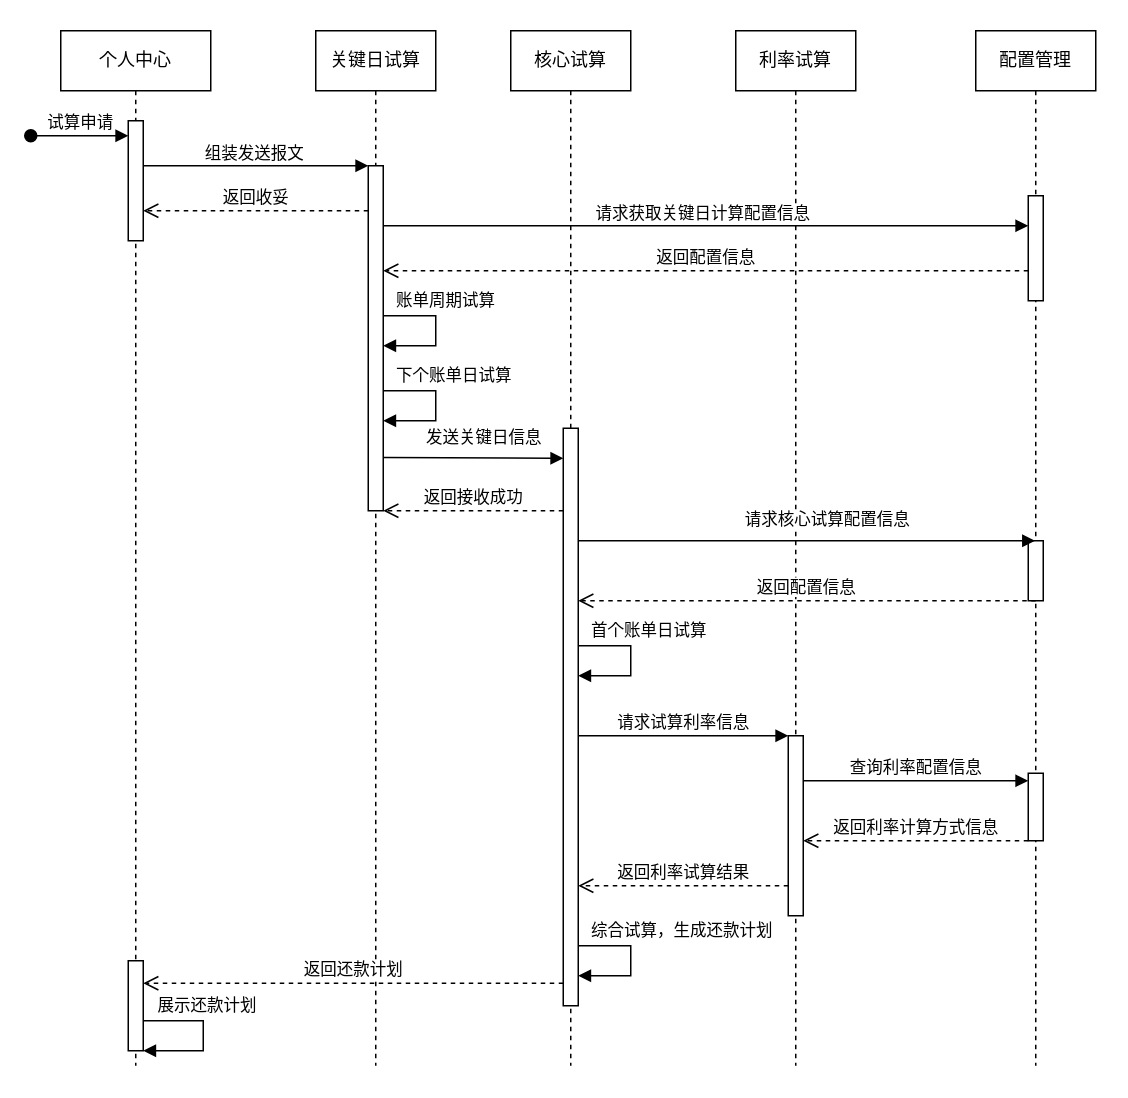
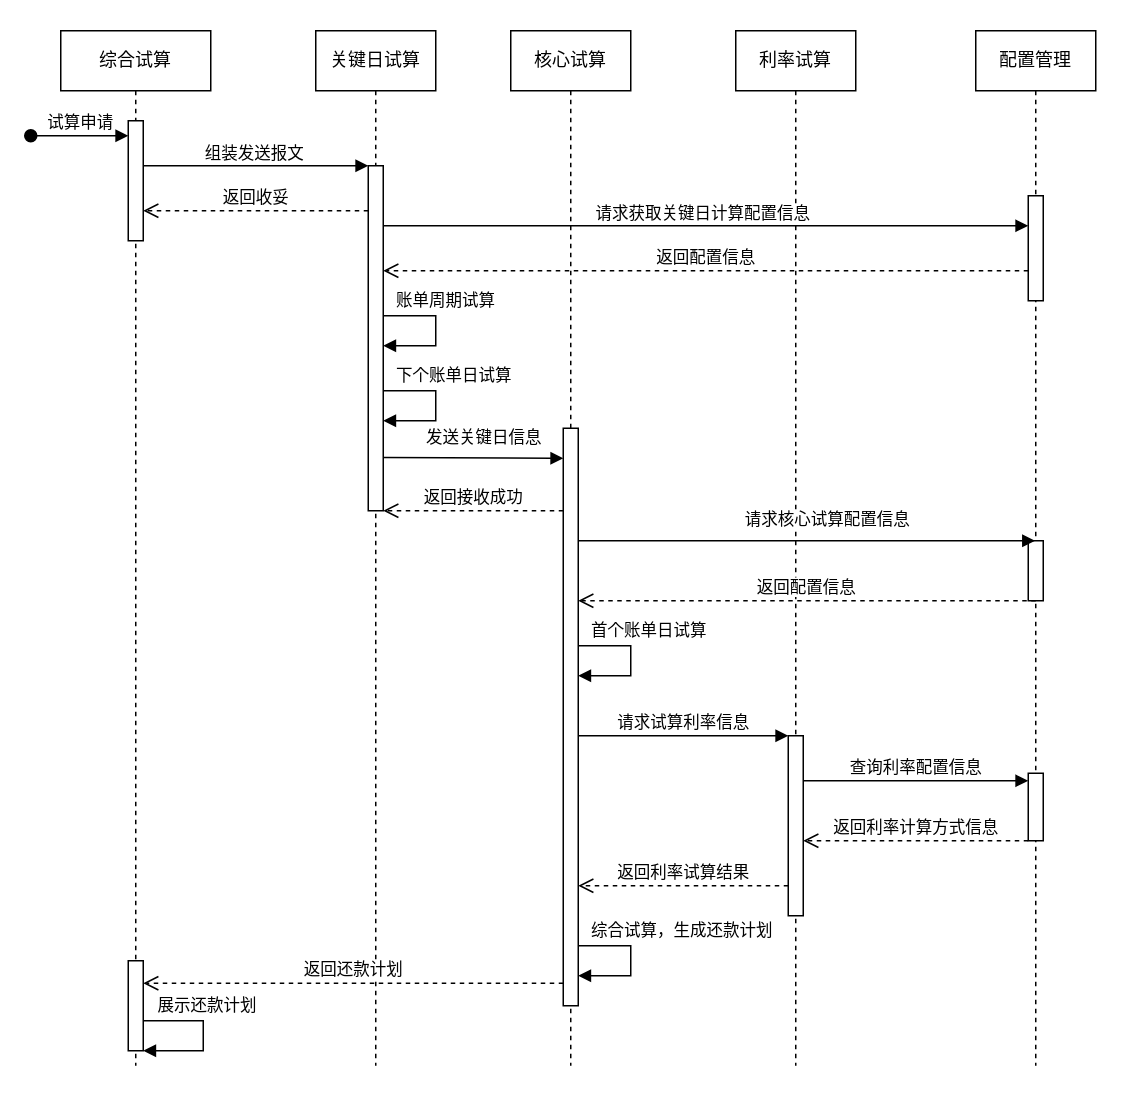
node "个人中心": label "个人中心" -> "综合试算"
